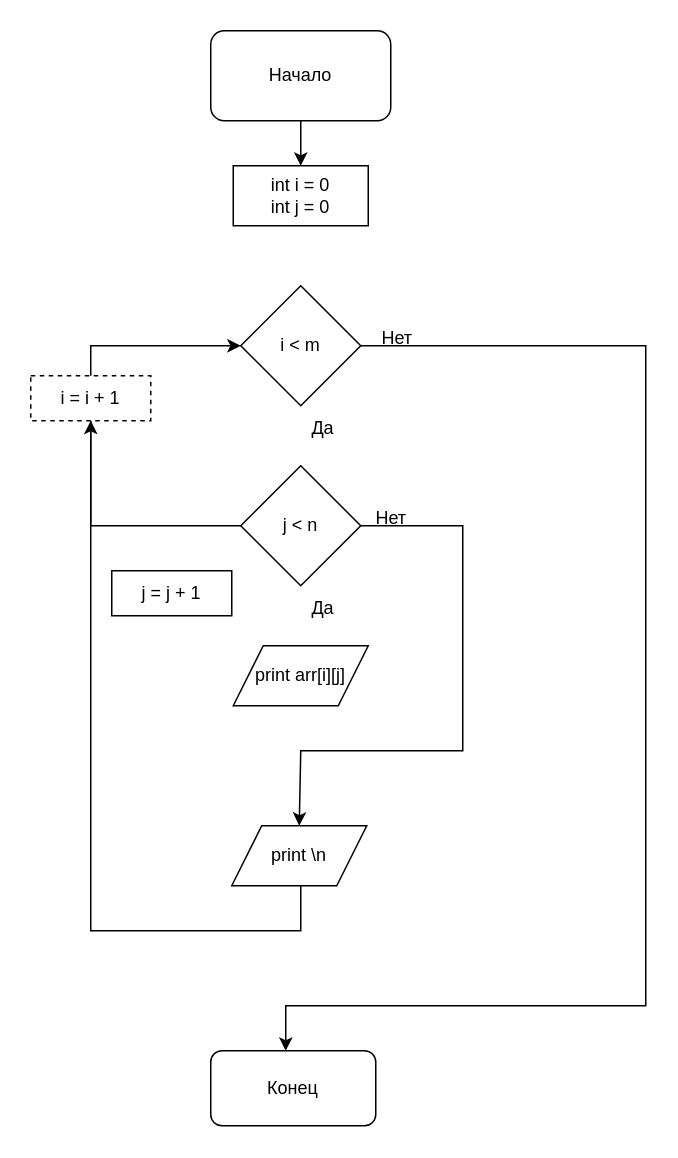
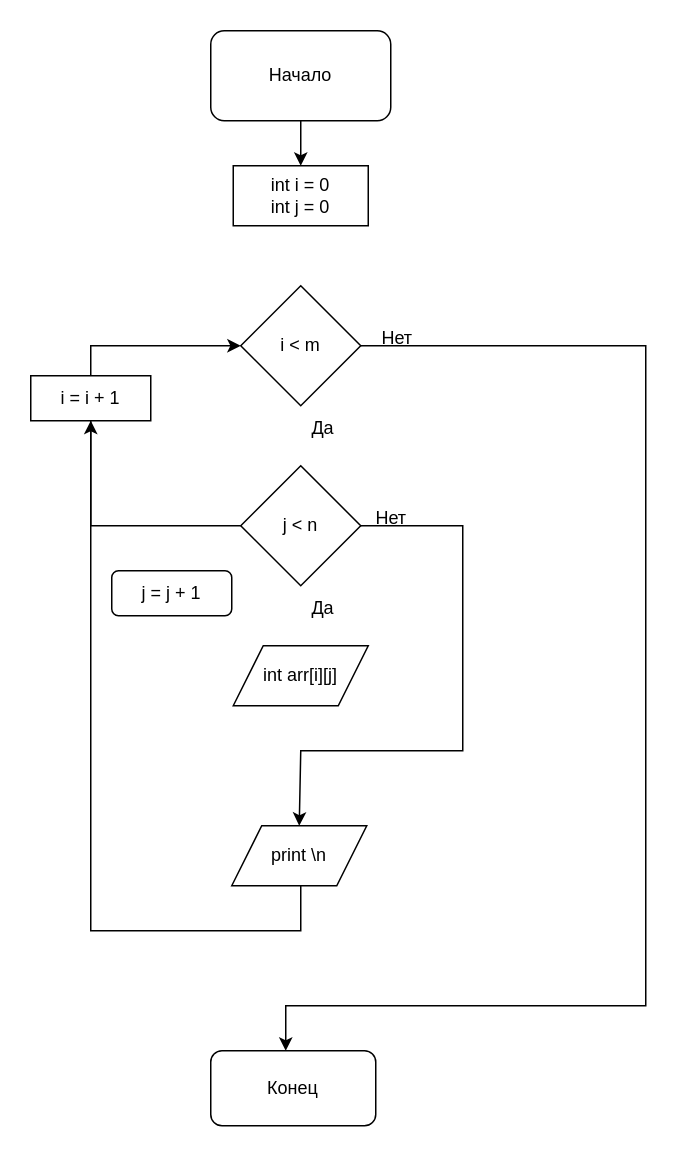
node "i = i + 1": style dashed -> solid
node "j = j + 1": shape rectangle -> rounded rectangle
node "print arr[i][j]": label "print arr[i][j]" -> "int arr[i][j]"
